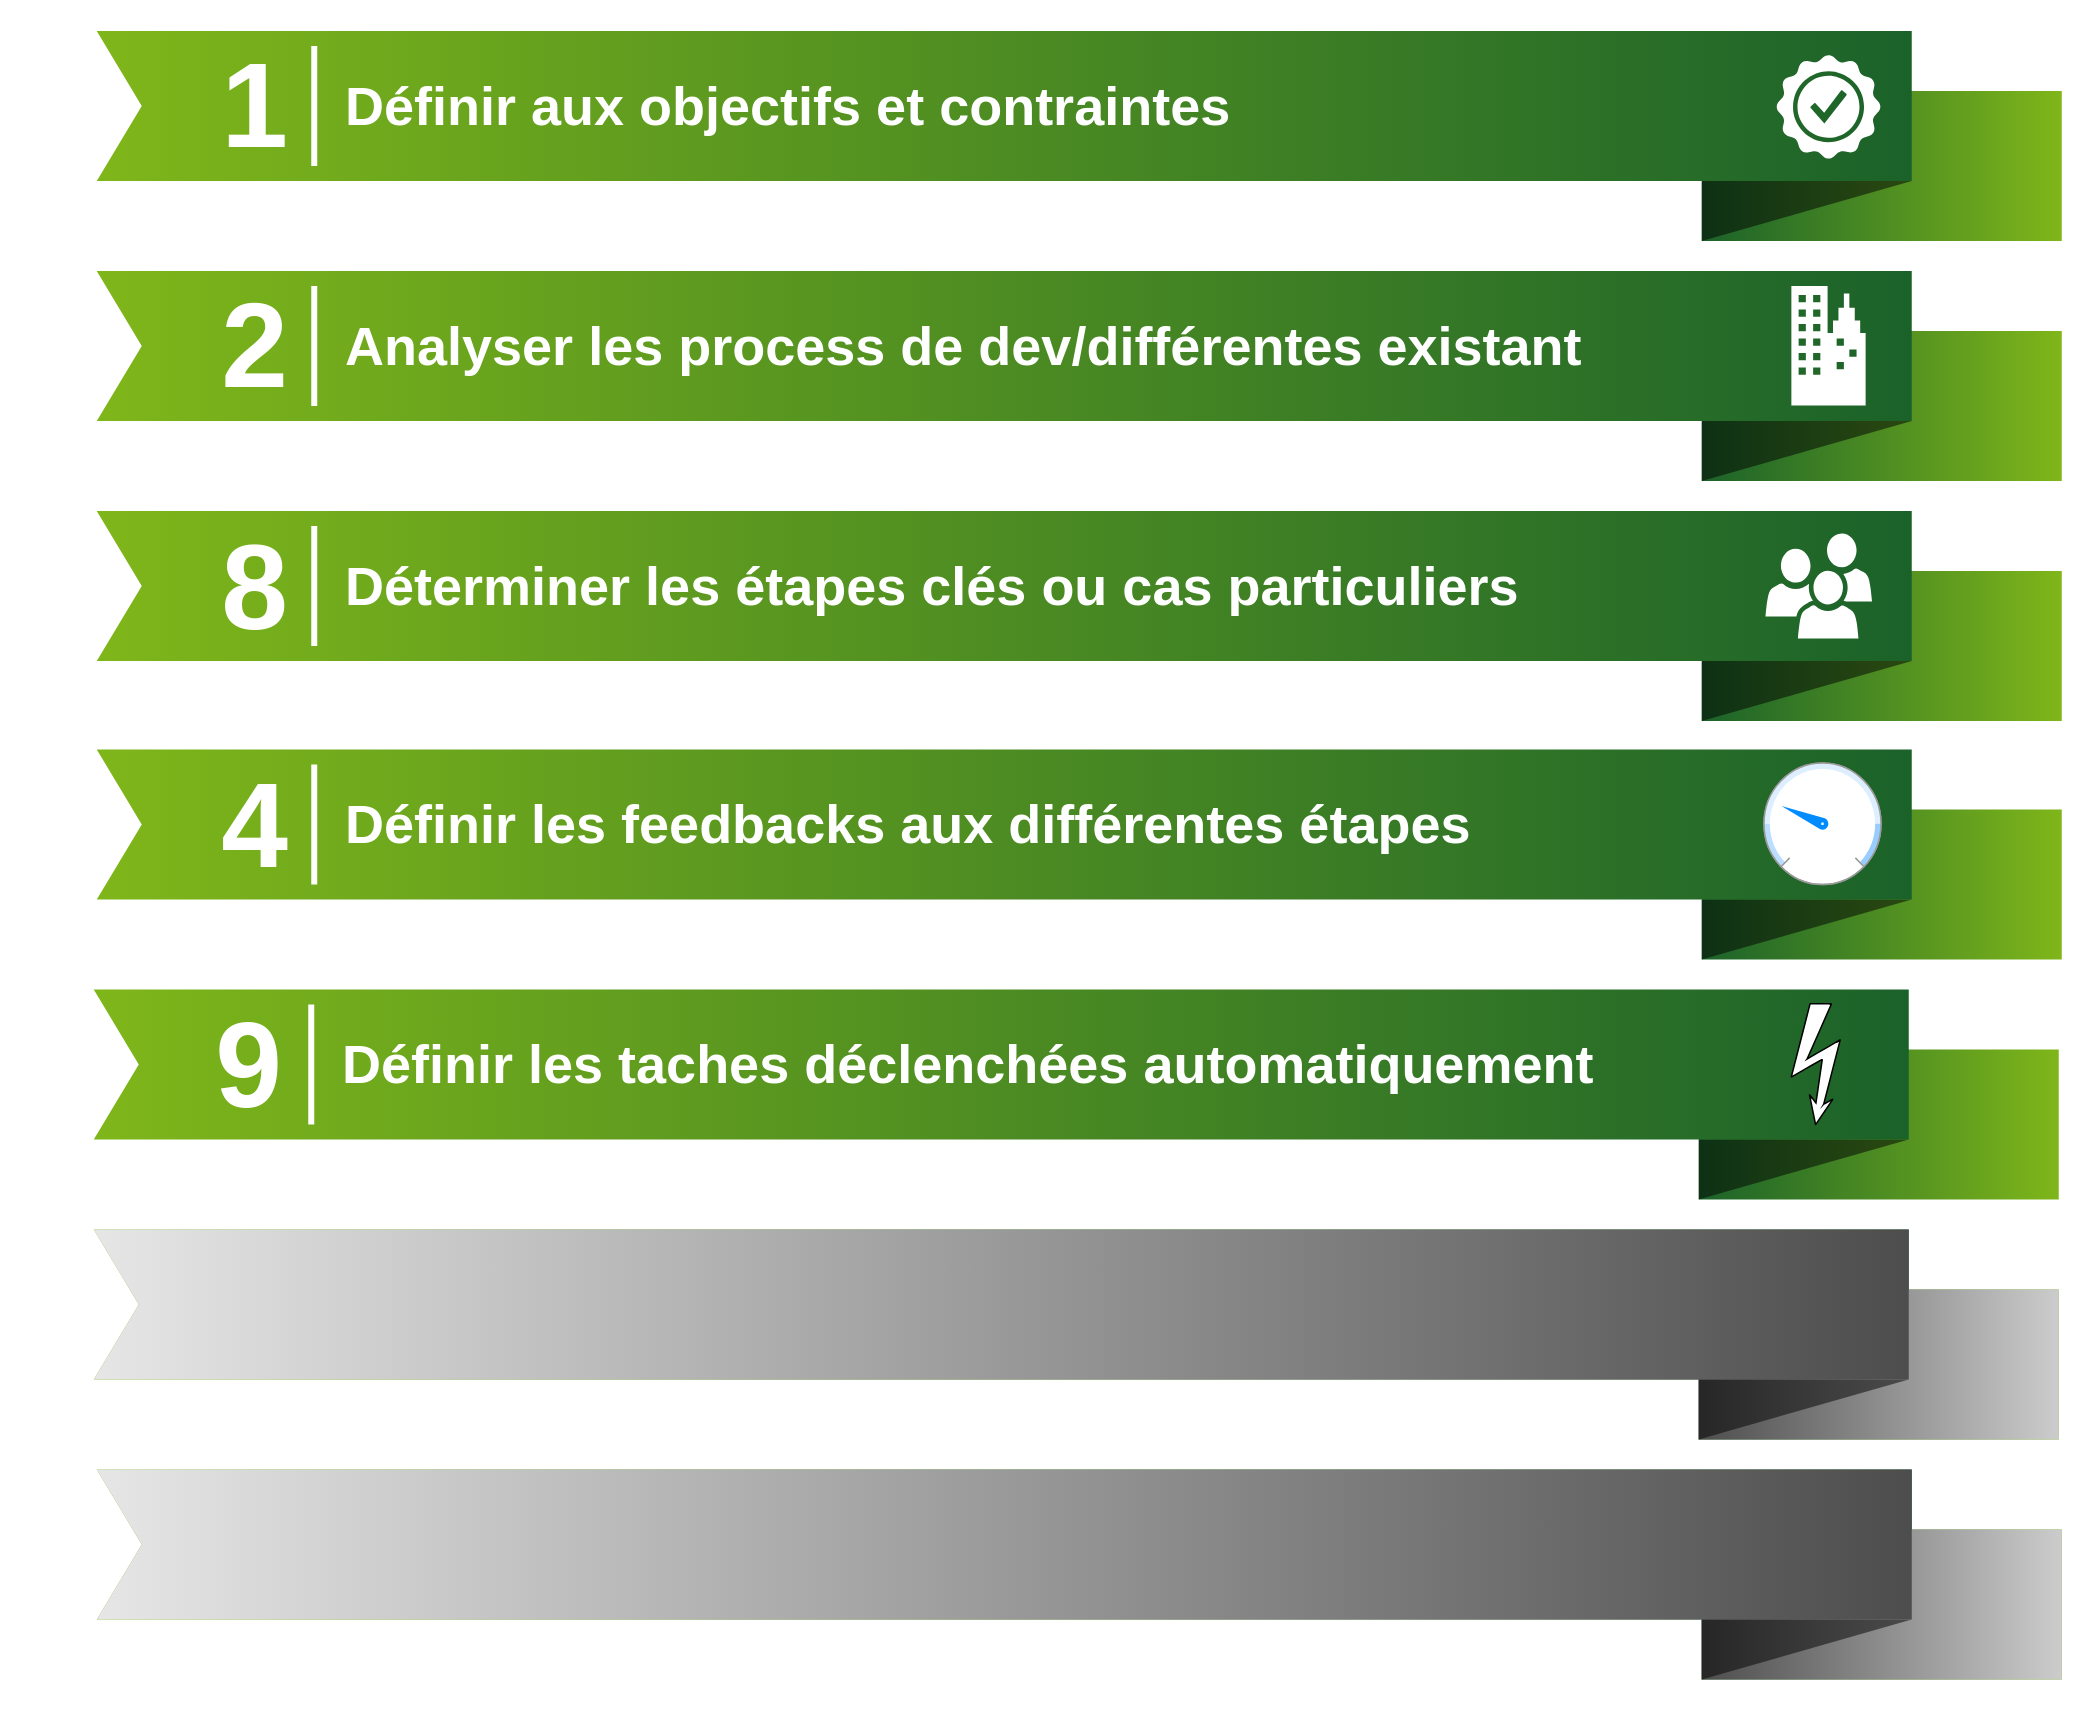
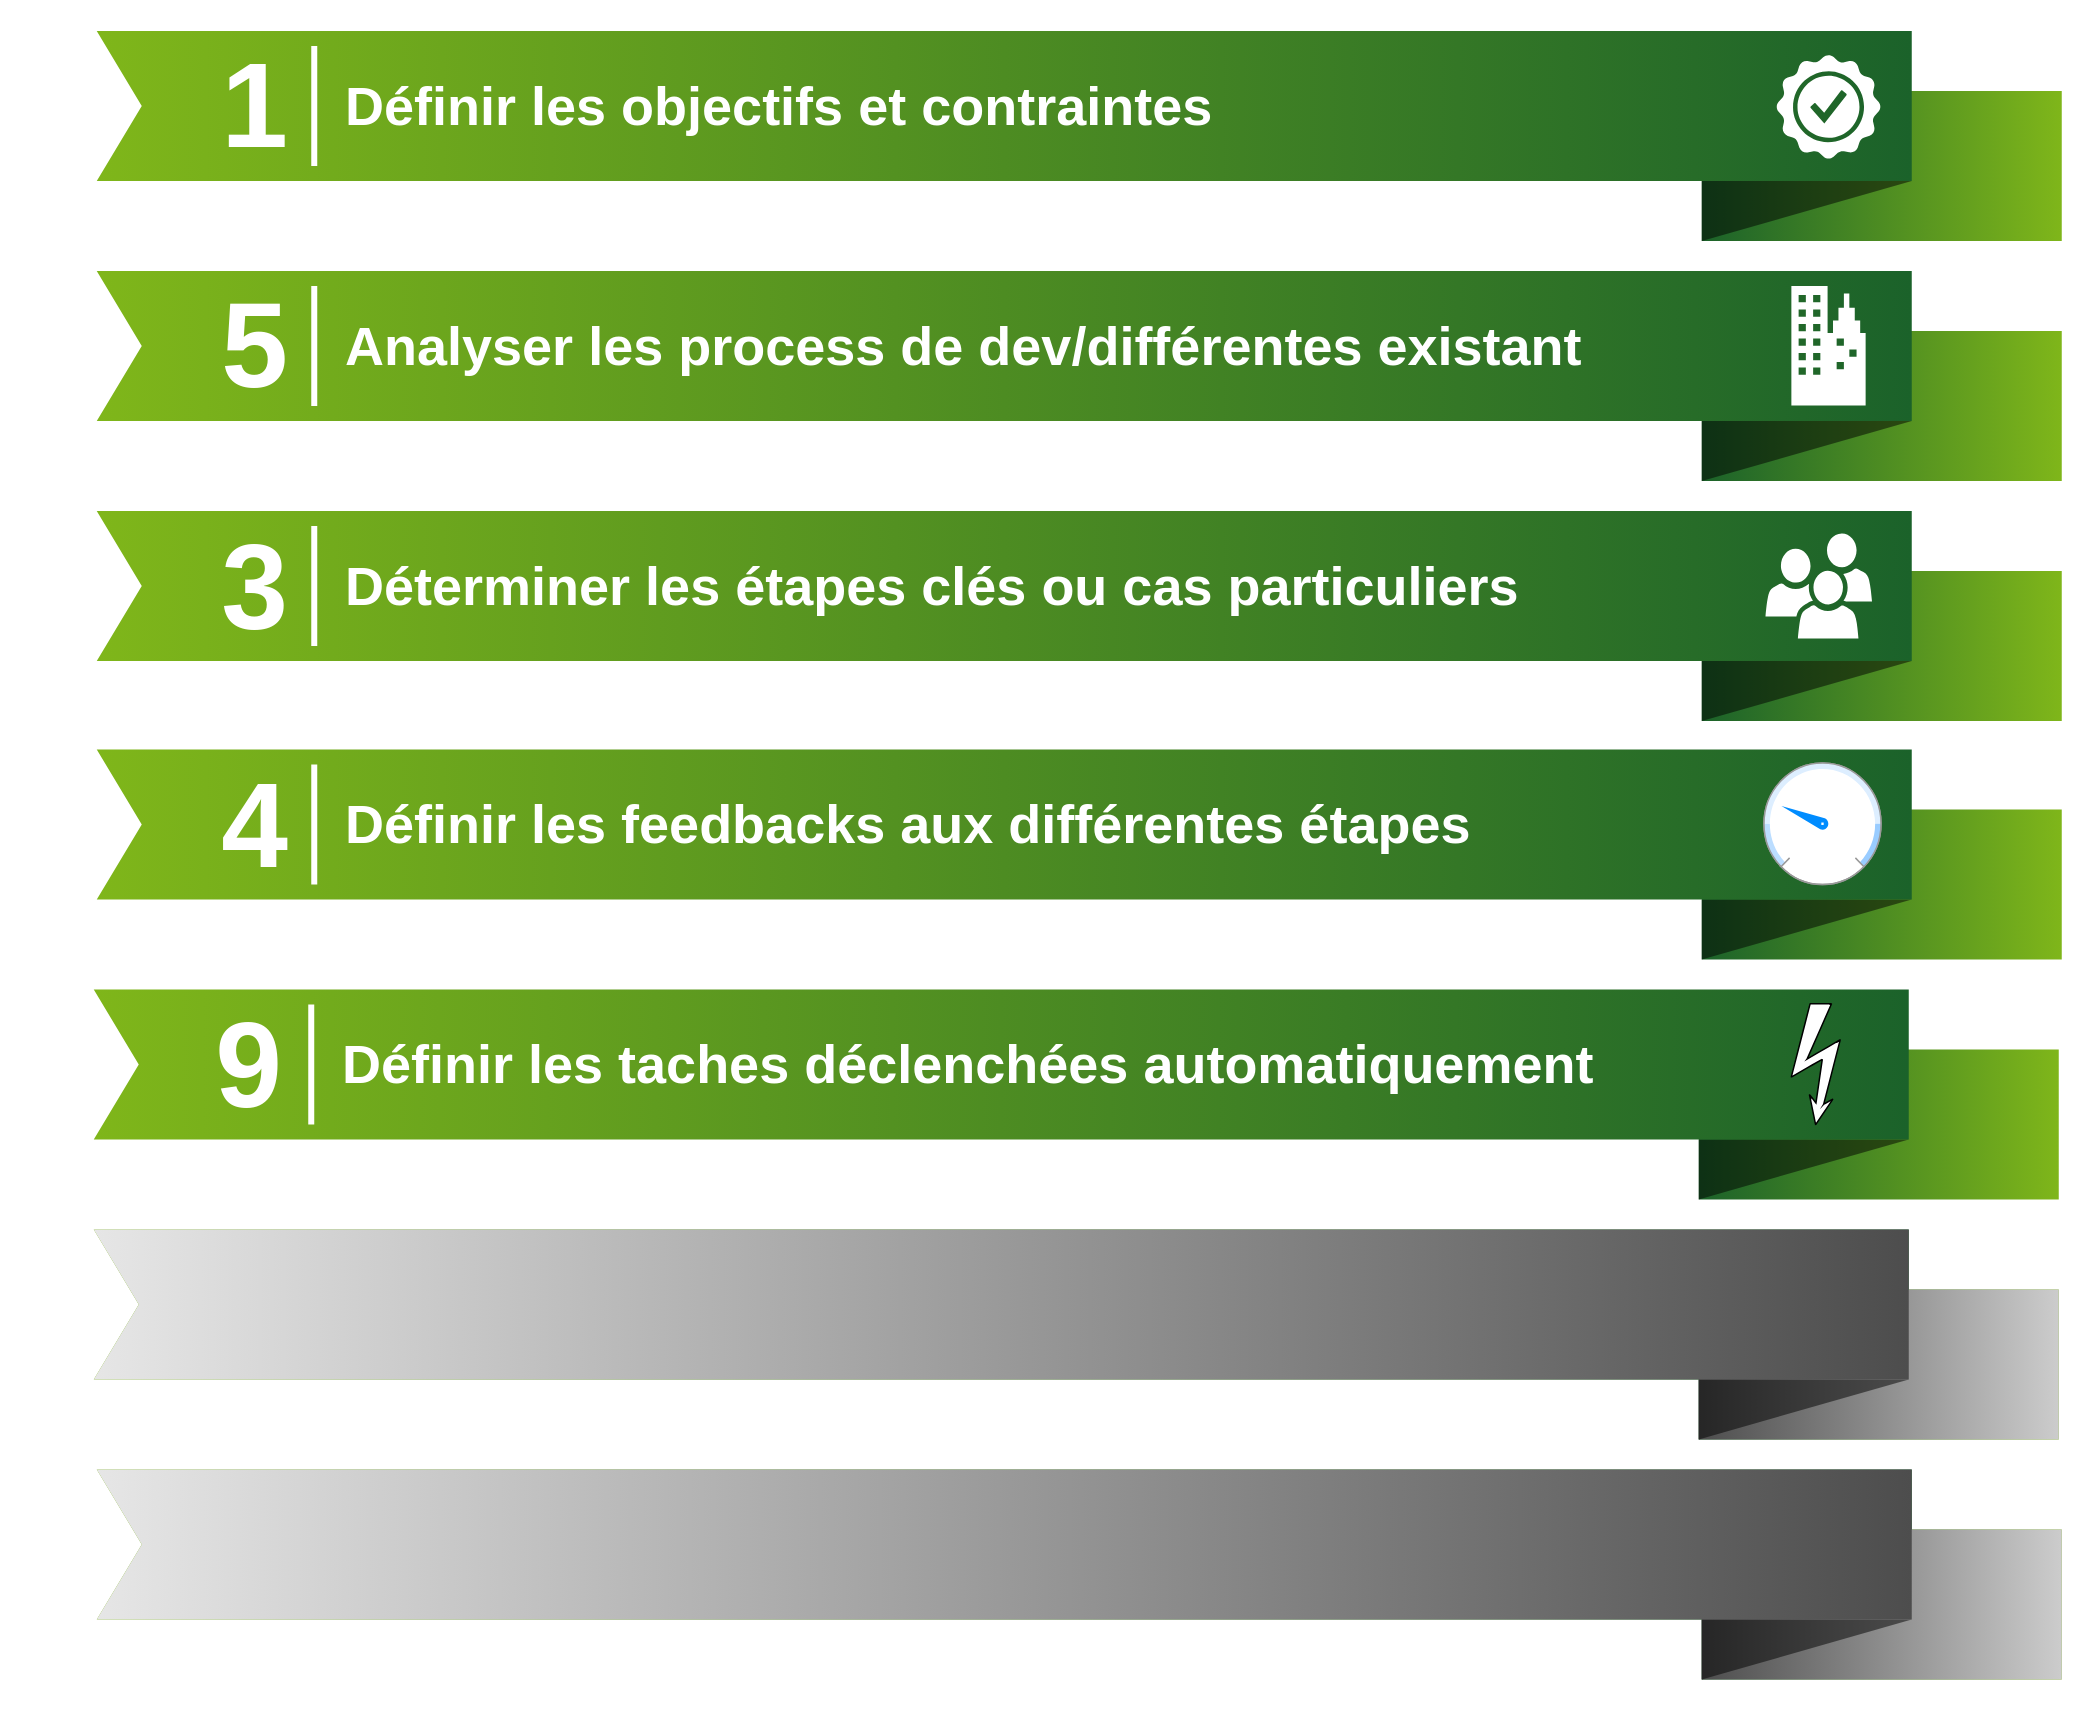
node "Définir aux objectifs et contraintes": label "Définir aux objectifs et contraintes" -> "Définir les objectifs et contraintes"
node "2": label "2" -> "5"
node "8": label "8" -> "3"
